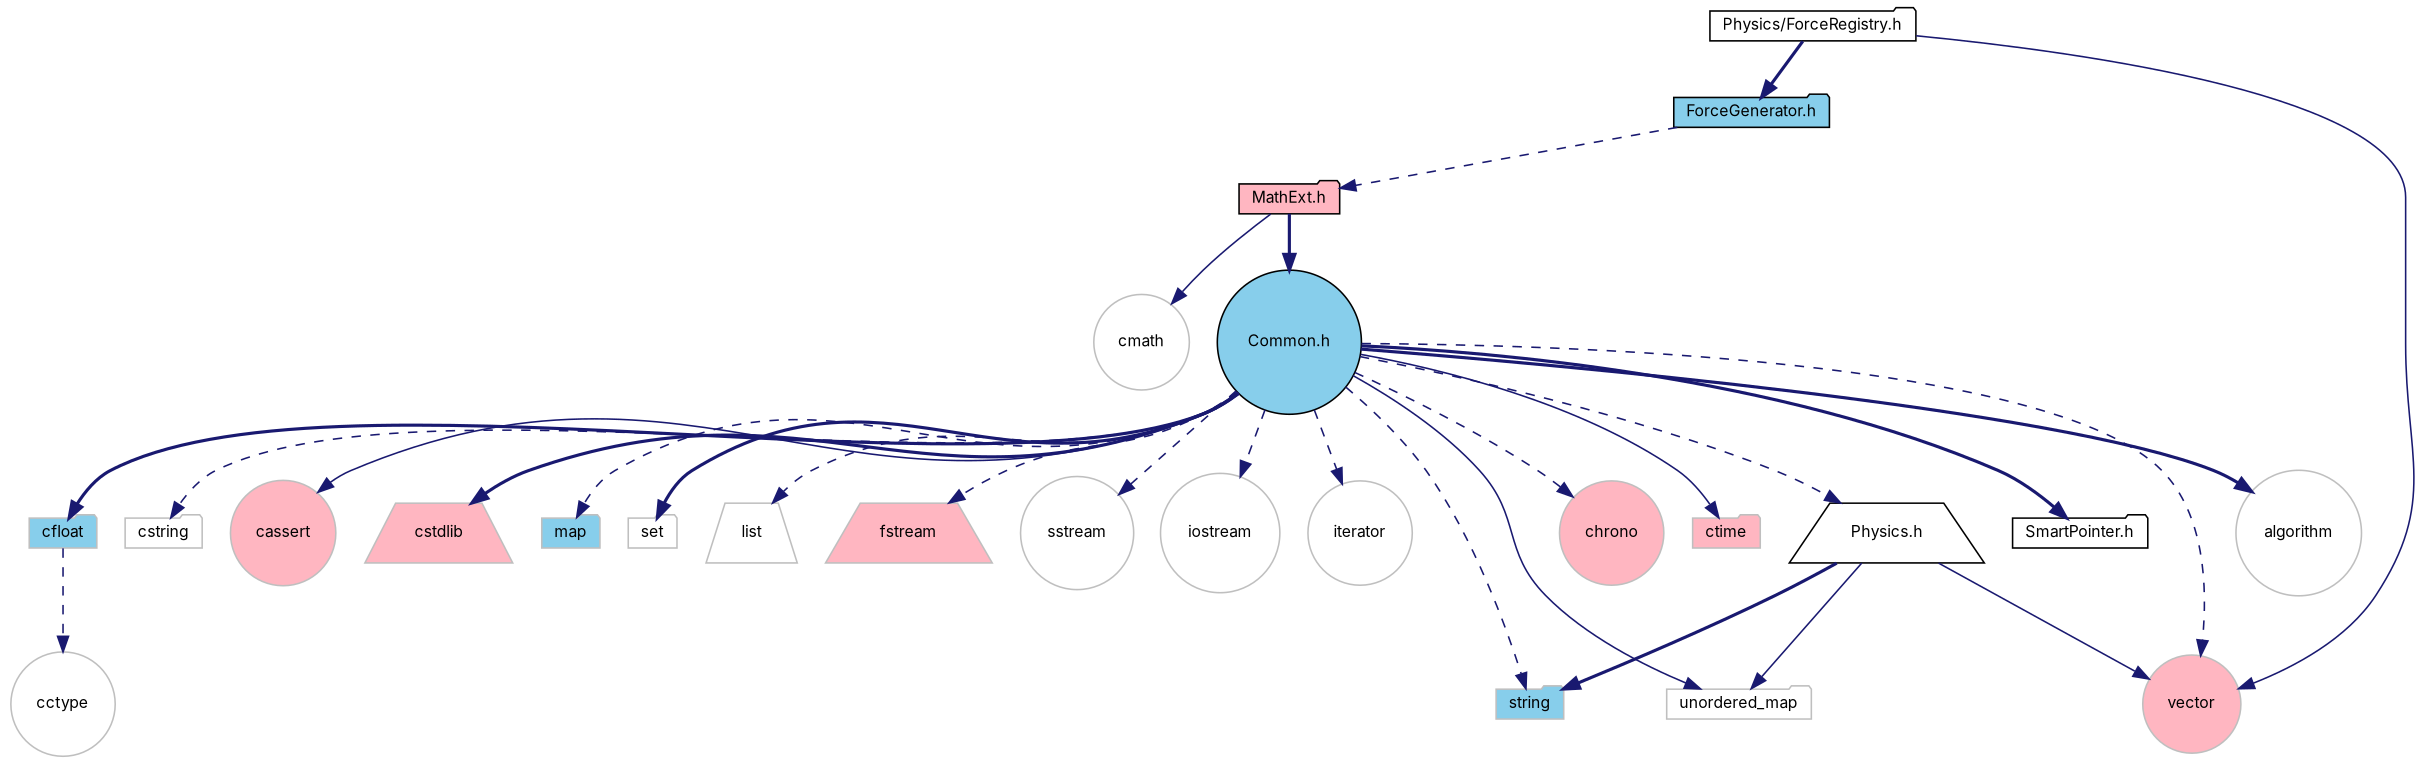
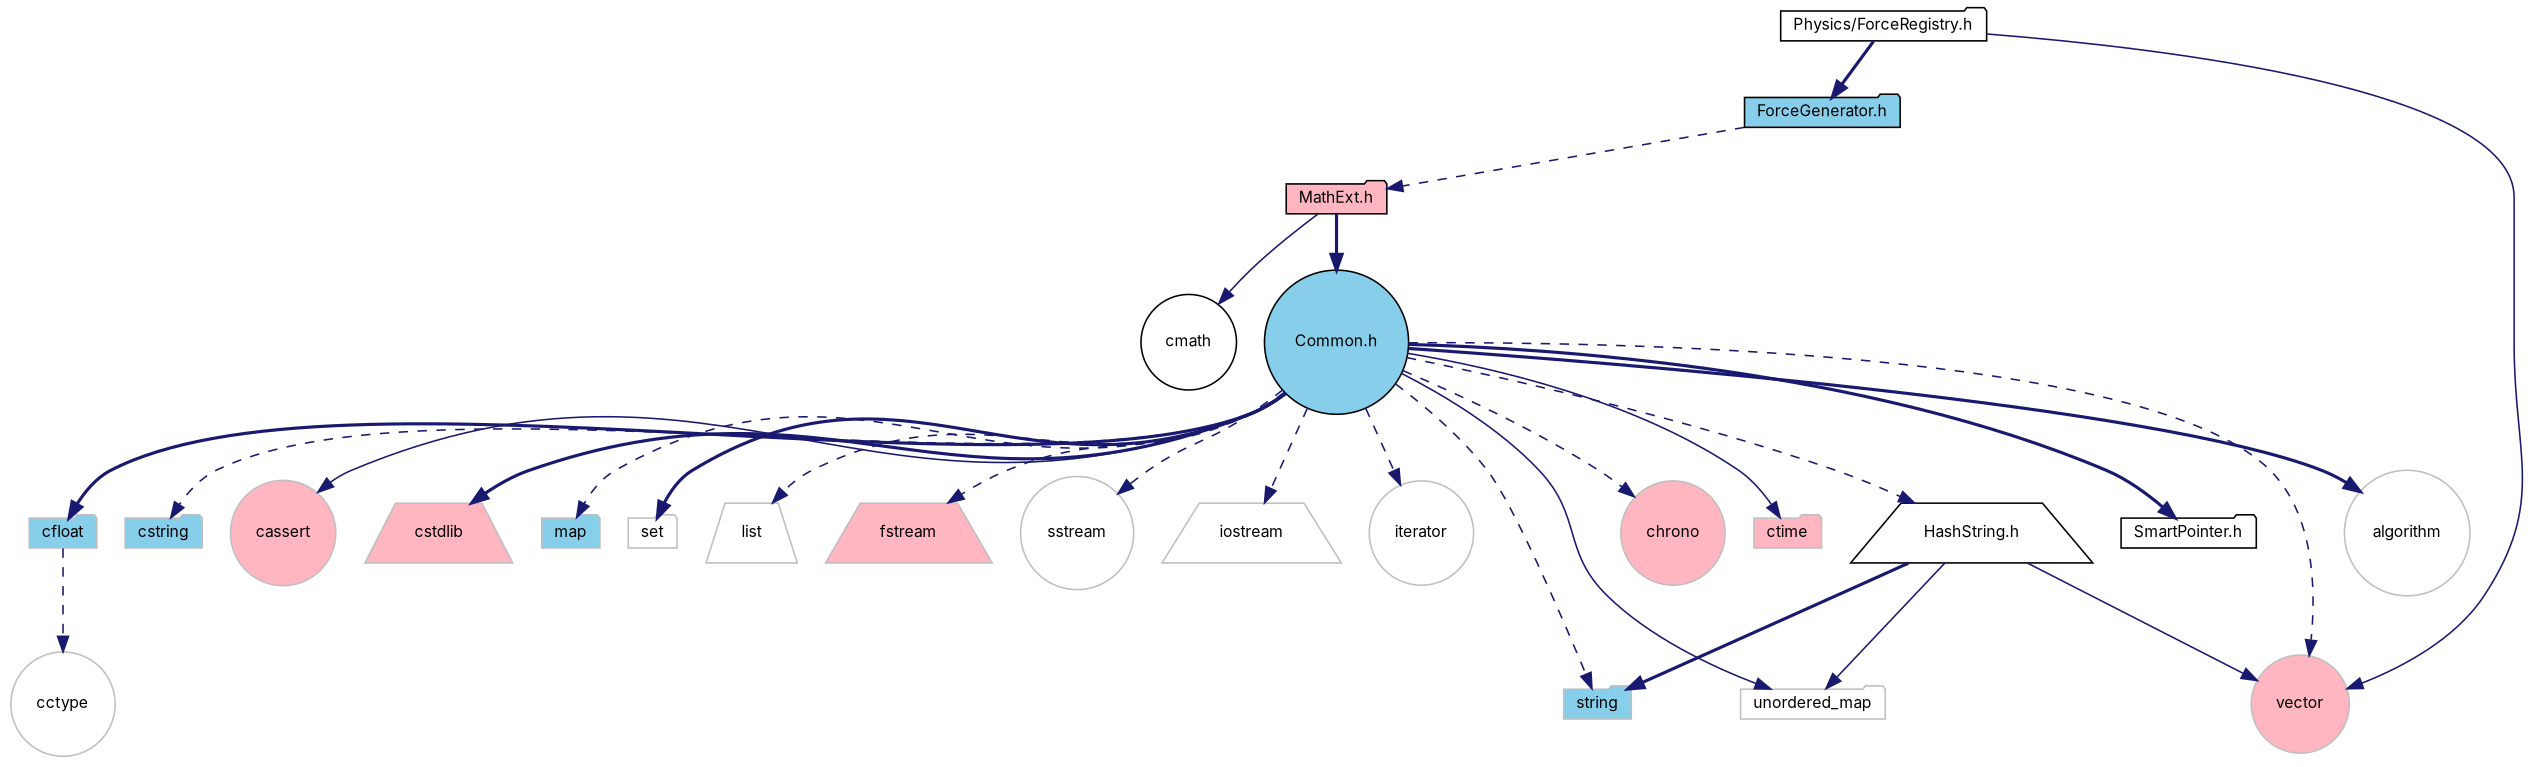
node "cmath": color grey75 -> black
node "cstring": fillcolor white -> skyblue
node "iostream": shape circle -> trapezium
node "Physics.h": label "Physics.h" -> "HashString.h"
